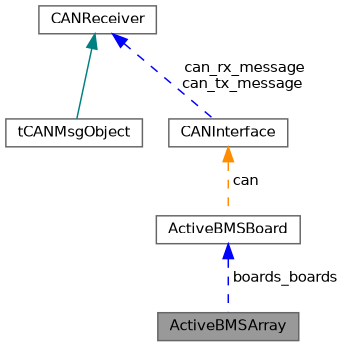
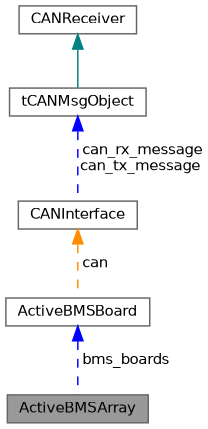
edge "CANInterface" -> "CANReceiver": now "CANInterface" -> "tCANMsgObject"
edge "ActiveBMSArray" -> "ActiveBMSBoard": label " boards_boards" -> " bms_boards"
